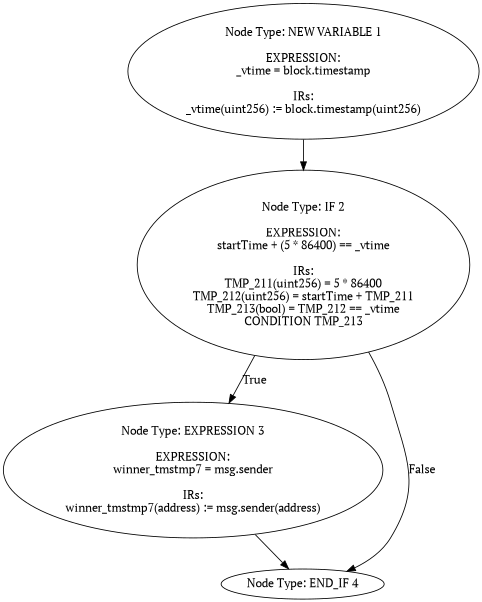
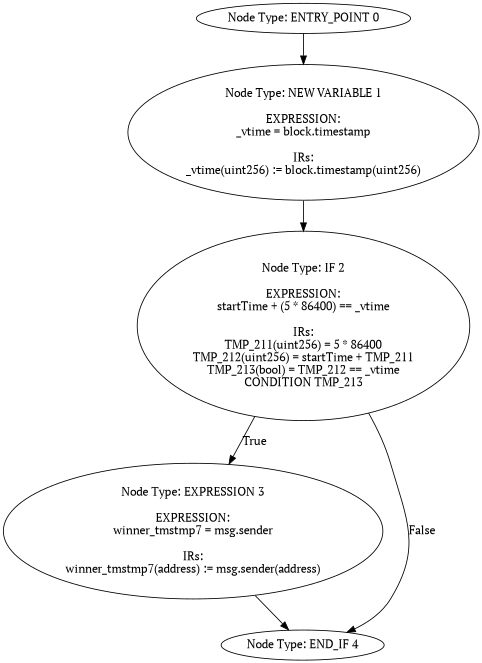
node "Node Type: ENTRY_POINT 0": added
